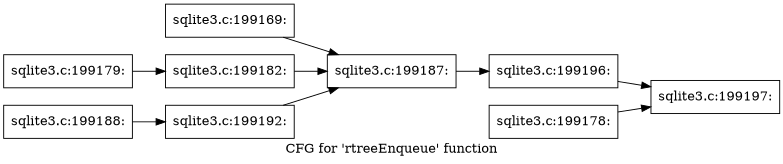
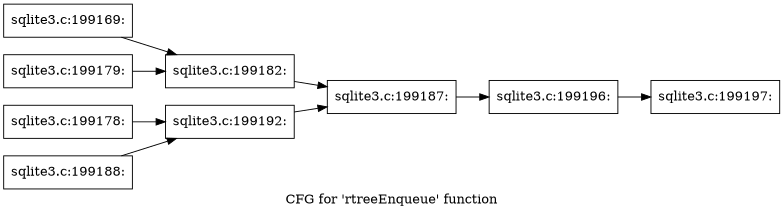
edge "sqlite3.c:199169:" -> "sqlite3.c:199187:": now "sqlite3.c:199169:" -> "sqlite3.c:199182:"
edge "sqlite3.c:199178:" -> "sqlite3.c:199197:": now "sqlite3.c:199178:" -> "sqlite3.c:199192:"
